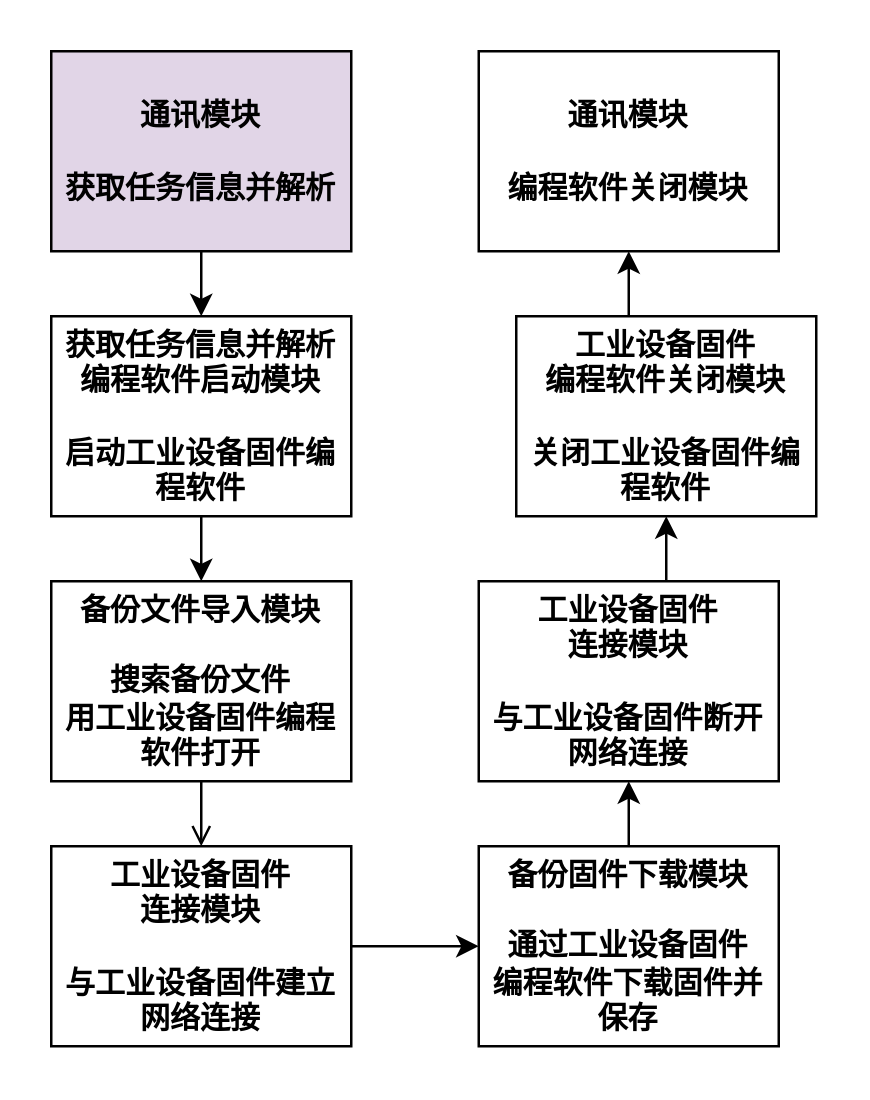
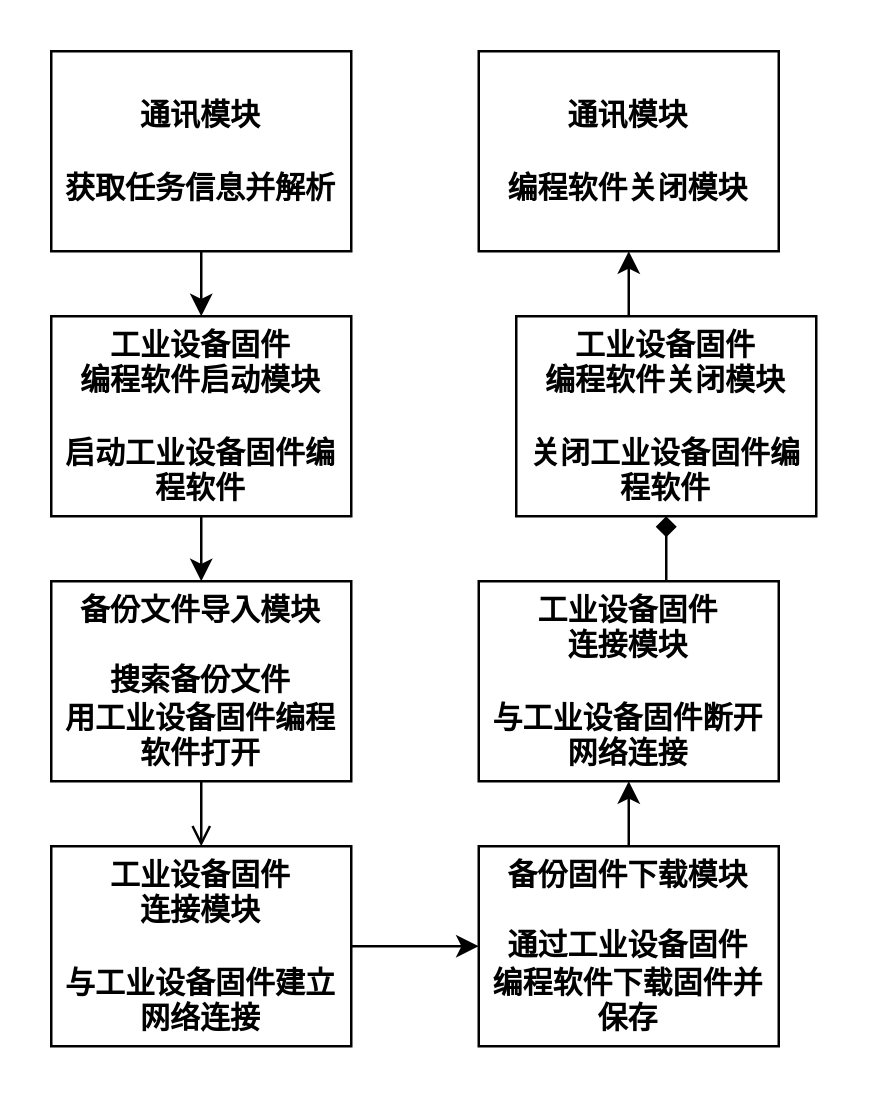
node "通讯模块 获取任务信息并解析": fillcolor #e1d5e7 -> #ffffff
node "获取任务信息并解析 编程软件启动模块 启动工业设备固件编程软件": label "获取任务信息并解析 编程软件启动模块 启动工业设备固件编程软件" -> "工业设备固件 编程软件启动模块 启动工业设备固件编程软件"
edge "工业设备固件 连接模块 与工业设备固件断开网络连接" -> "工业设备固件 编程软件关闭模块 关闭工业设备固件编程软件": arrowhead classic -> diamond
